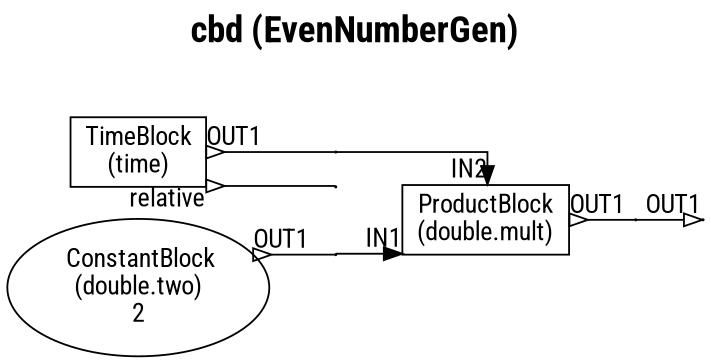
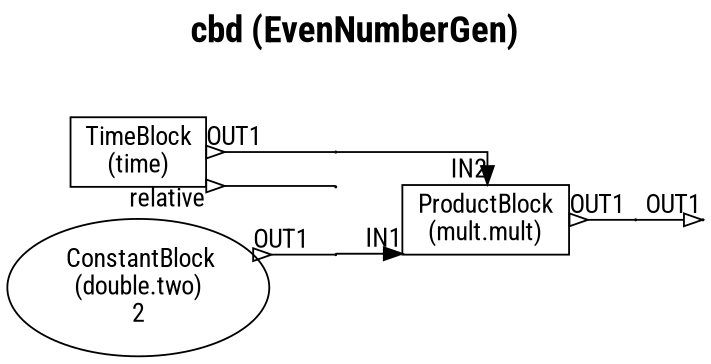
node "ProductBlock (double.mult)": label "ProductBlock (double.mult)" -> "ProductBlock (mult.mult)"
